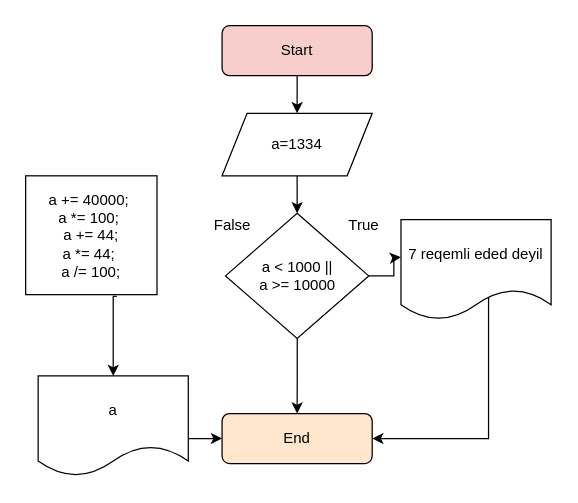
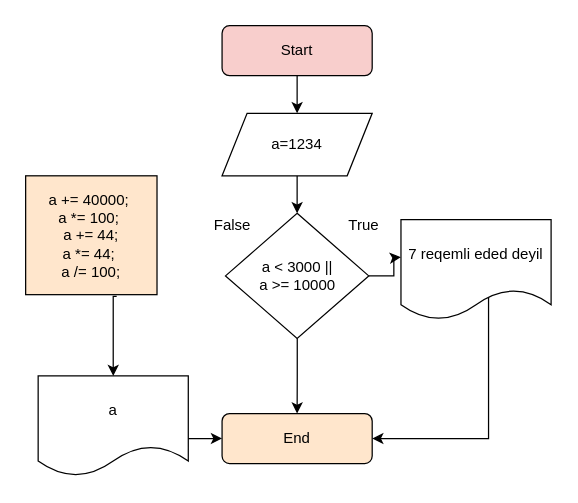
node "a=1334": label "a=1334" -> "a=1234"
node "a += 40000; a *= 100; a += 44; a *= 44; a /= 100;": fillcolor #ffffff -> #ffe6cc
node "a < 1000 || a >= 10000": label "a < 1000 || a >= 10000" -> "a < 3000 || a >= 10000"
